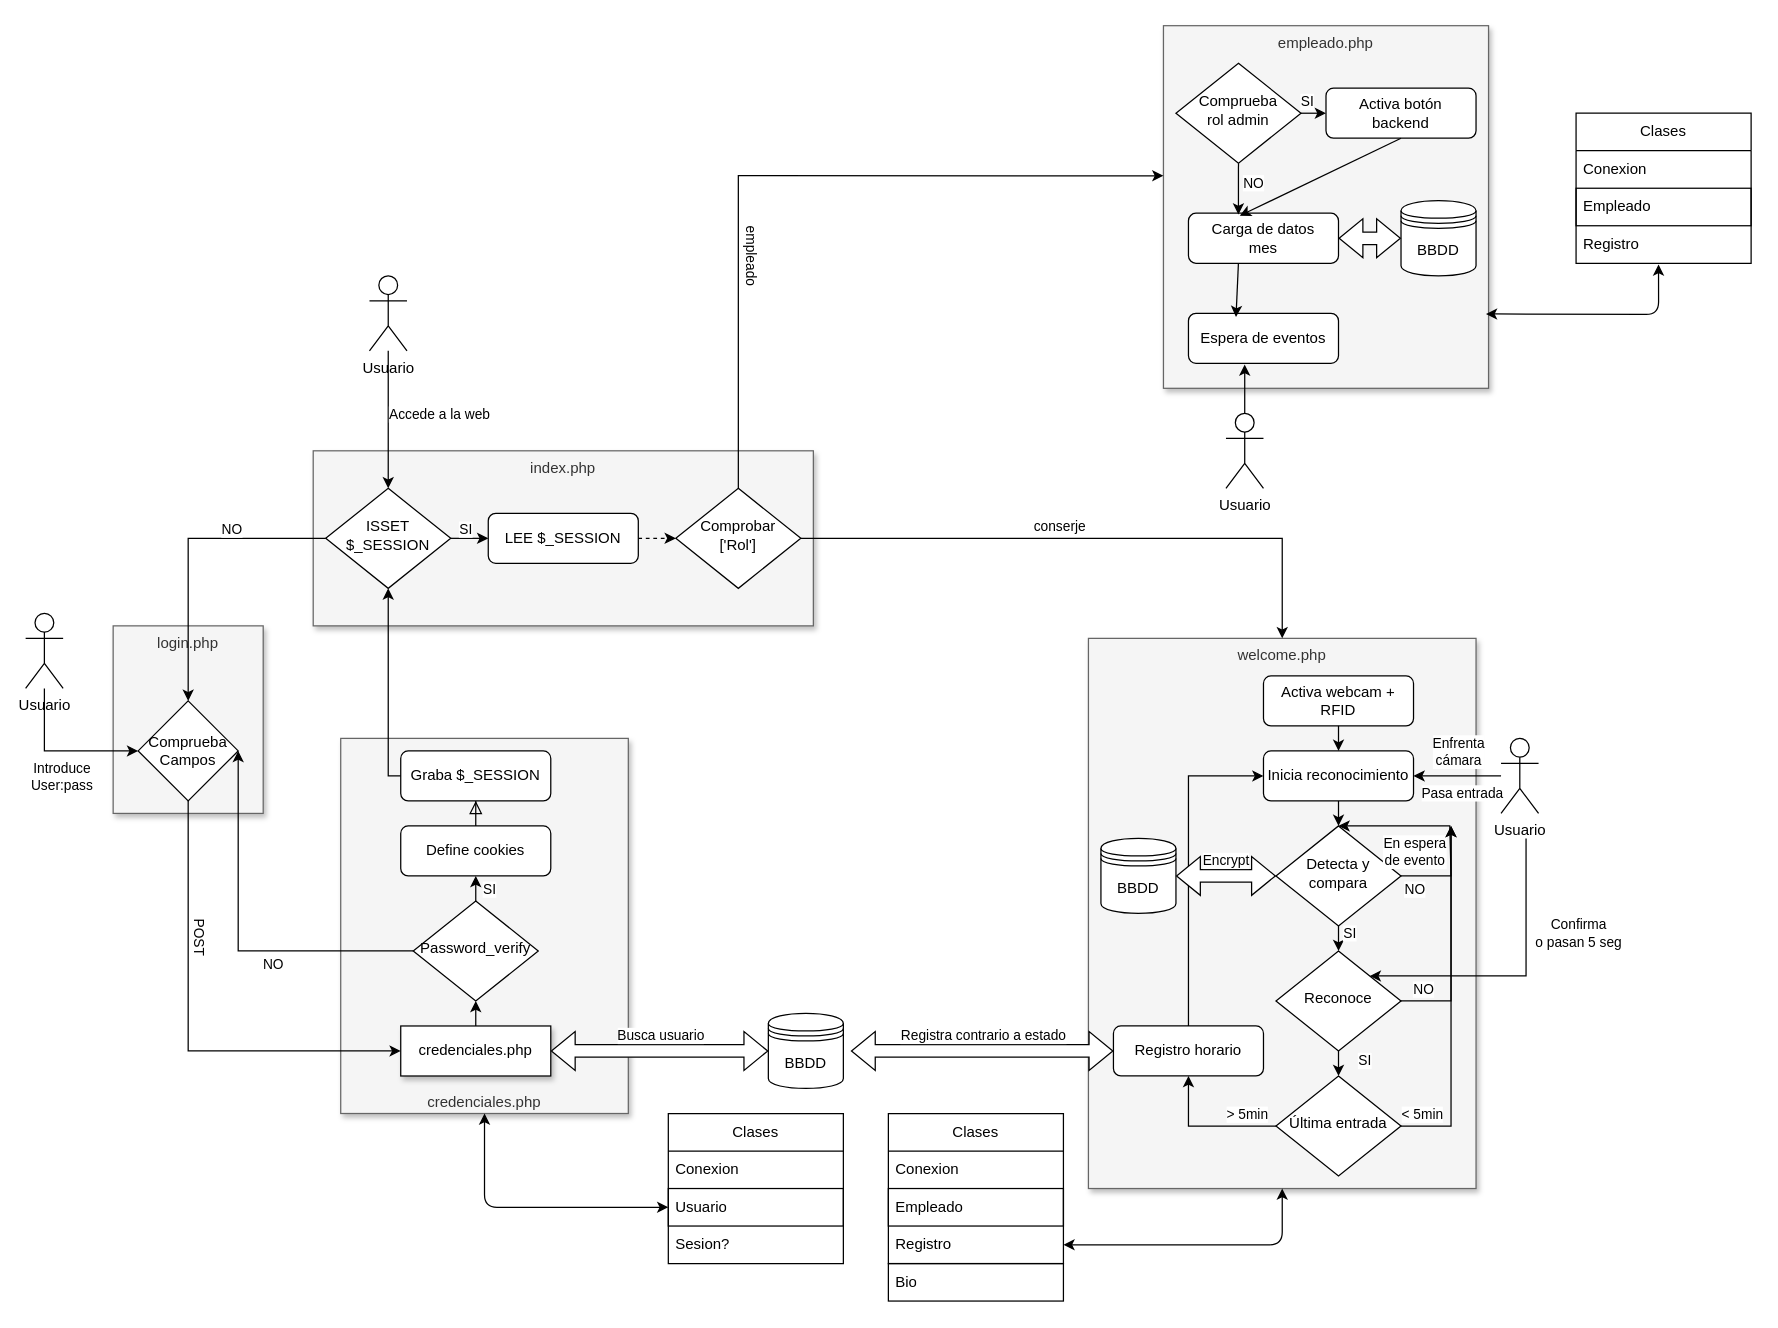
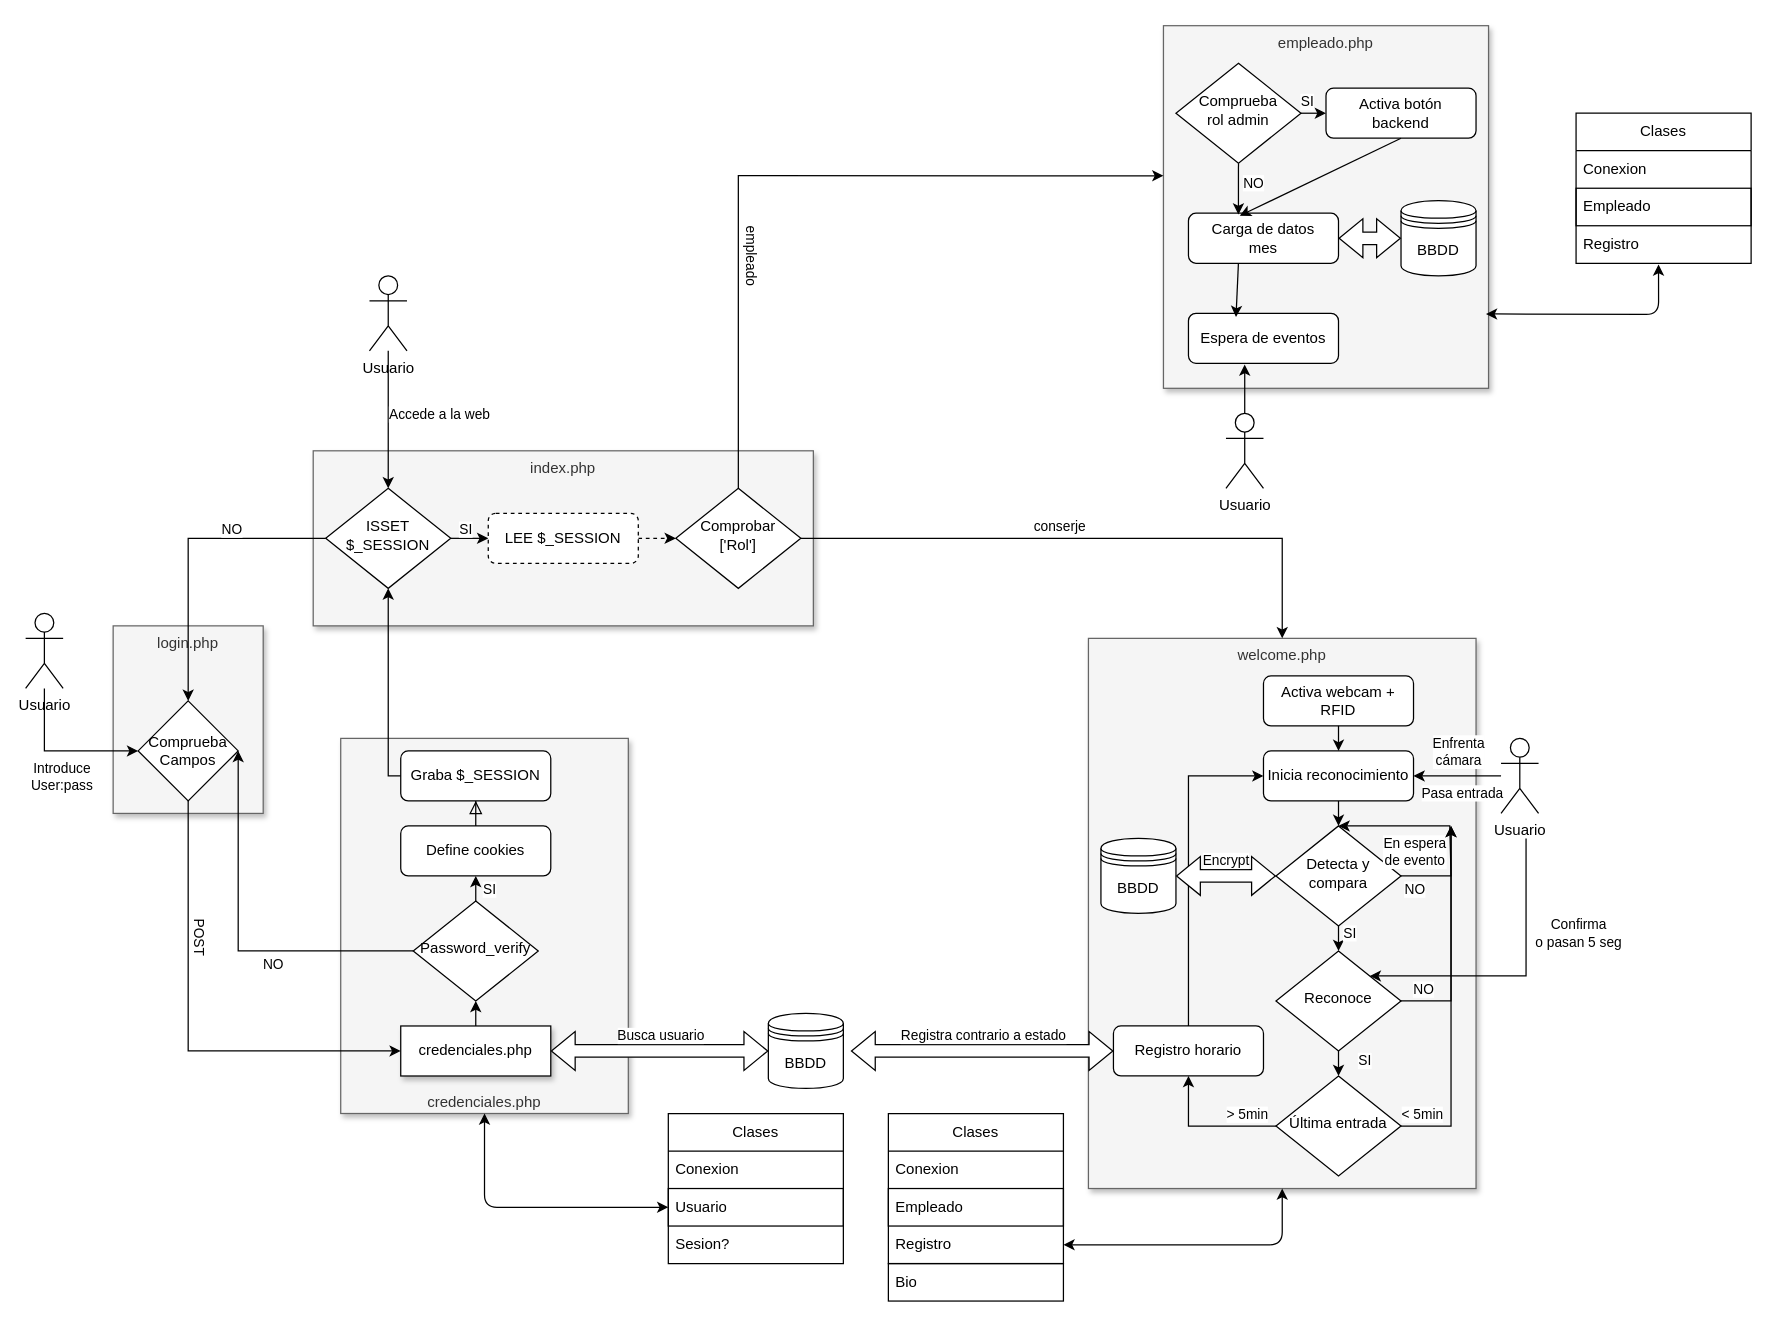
node "LEE $_SESSION": style solid -> dashed
